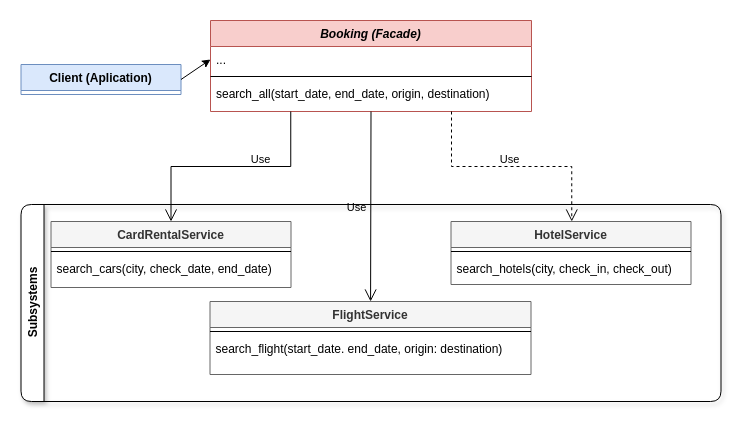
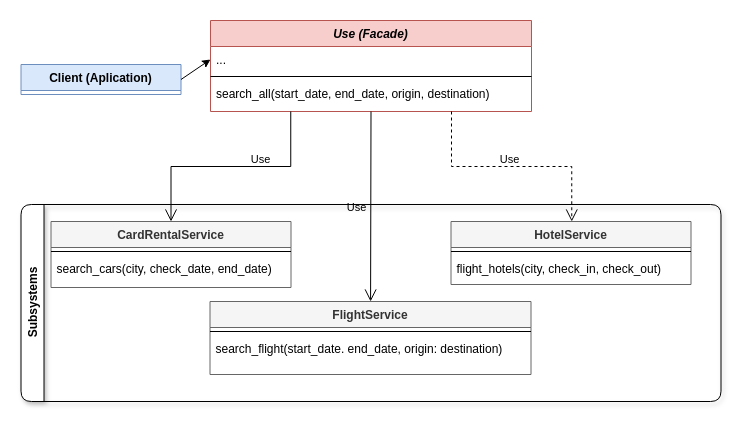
node "Booking (Facade)": label "Booking (Facade)" -> "Use (Facade)"
node "search_hotels(city, check_in, check_out)": label "search_hotels(city, check_in, check_out)" -> "flight_hotels(city, check_in, check_out)"
